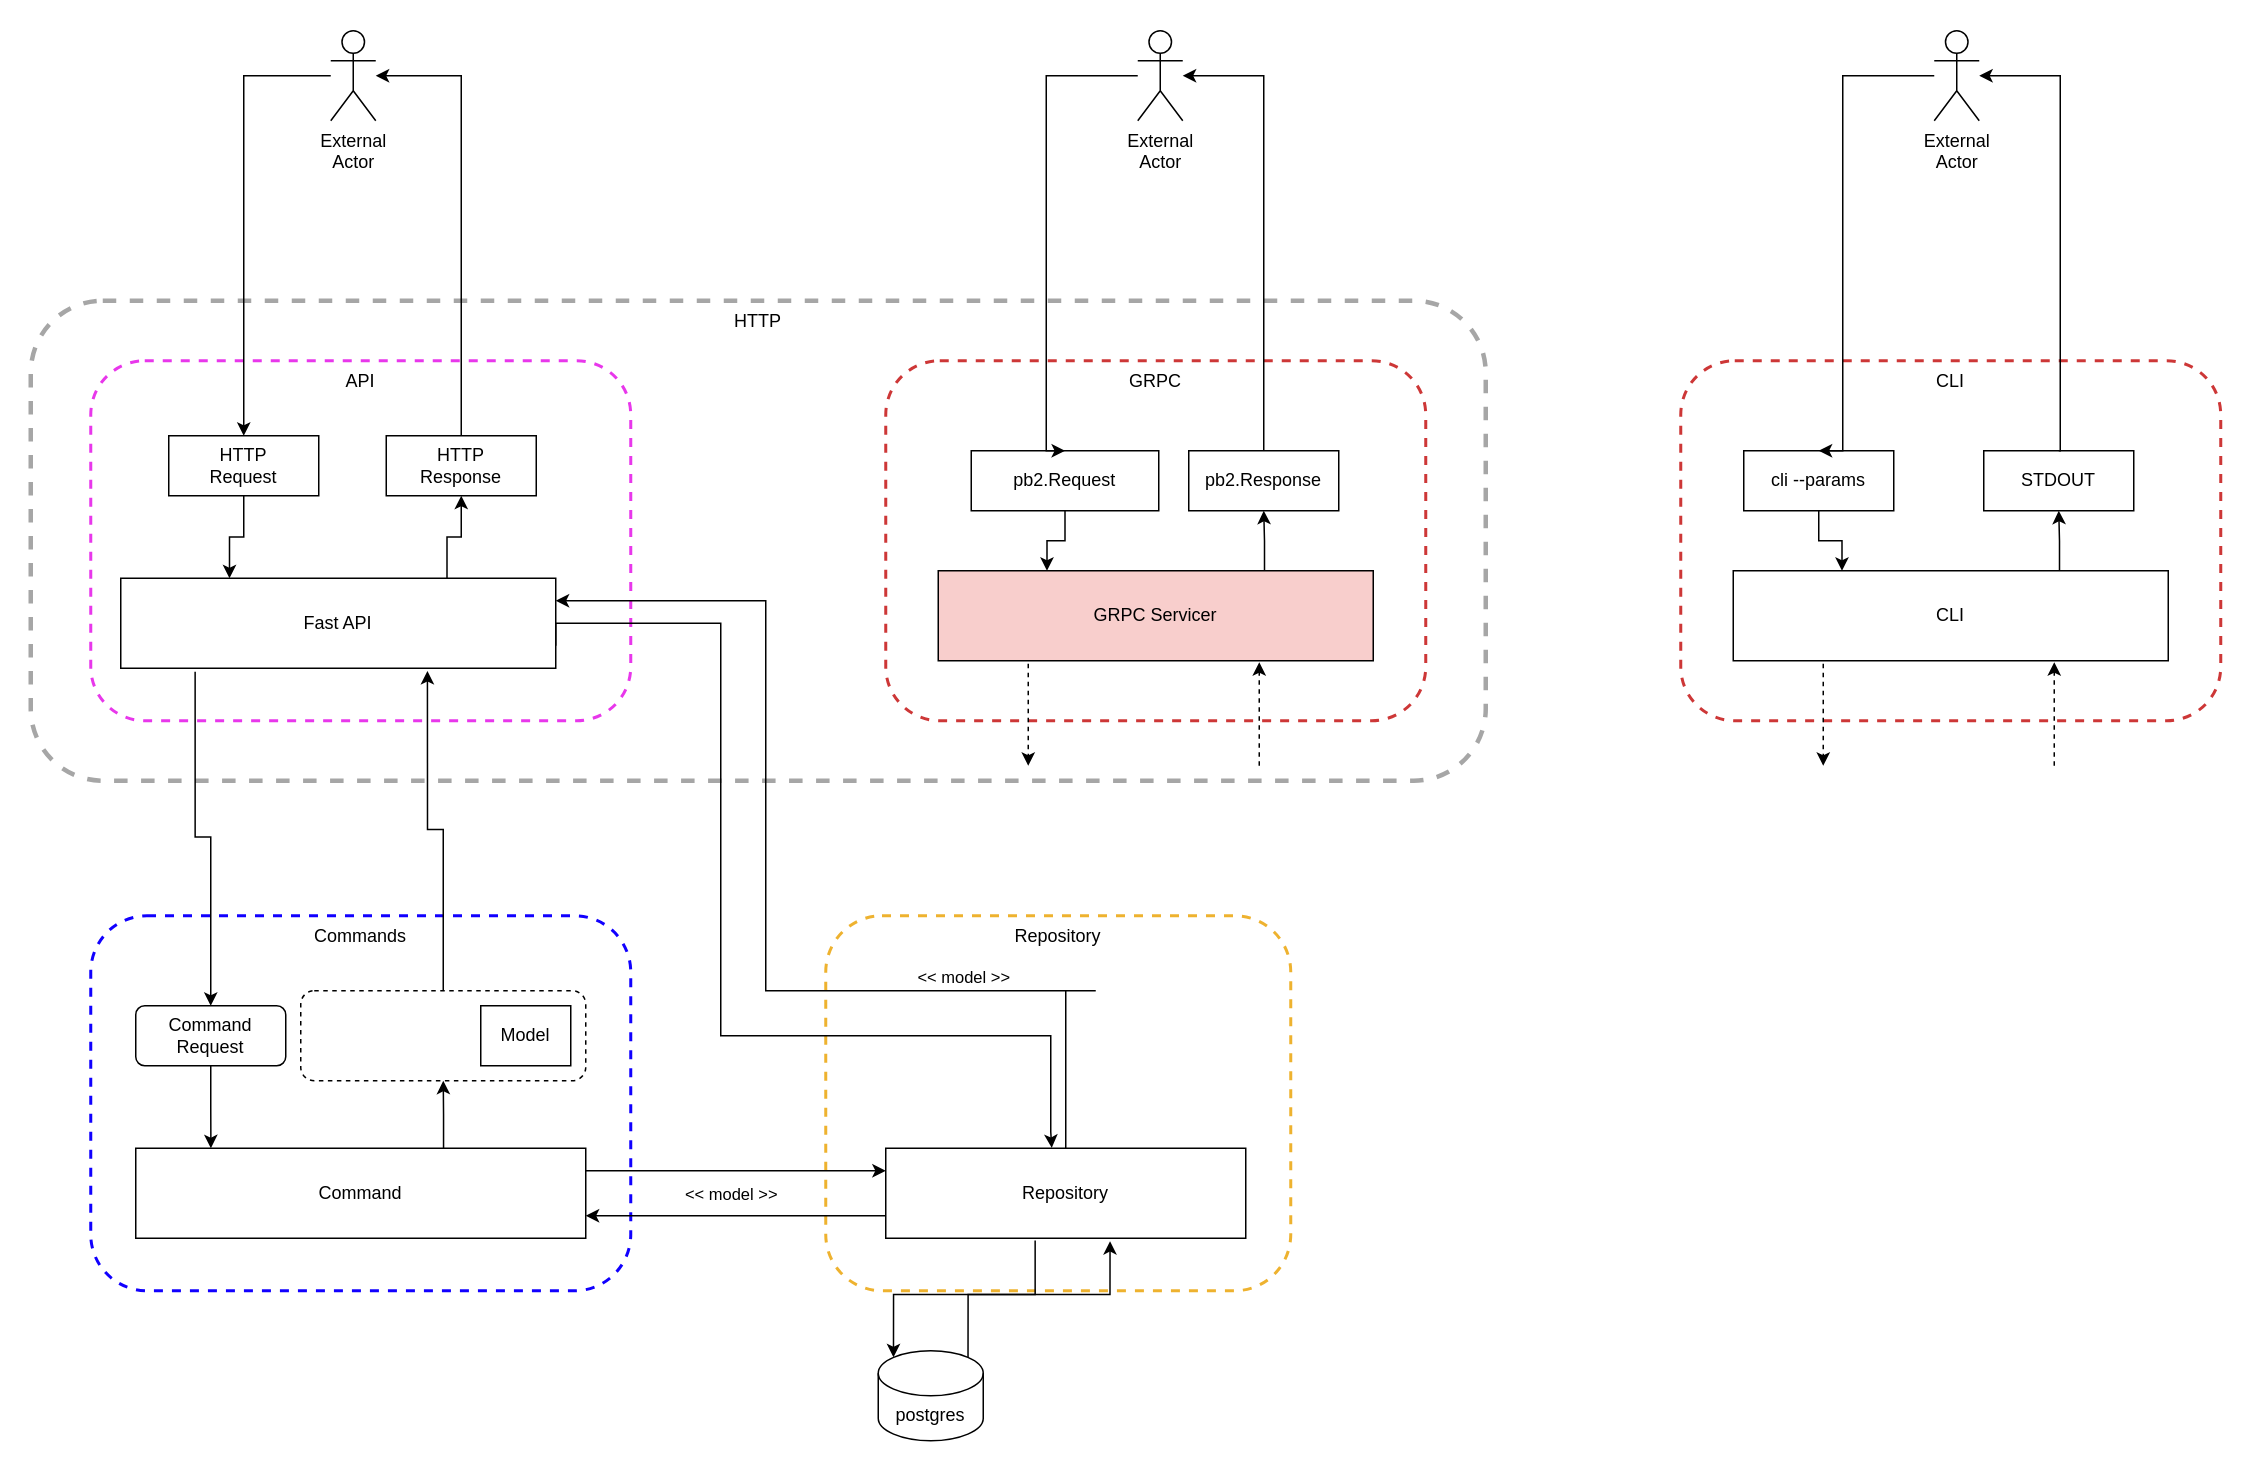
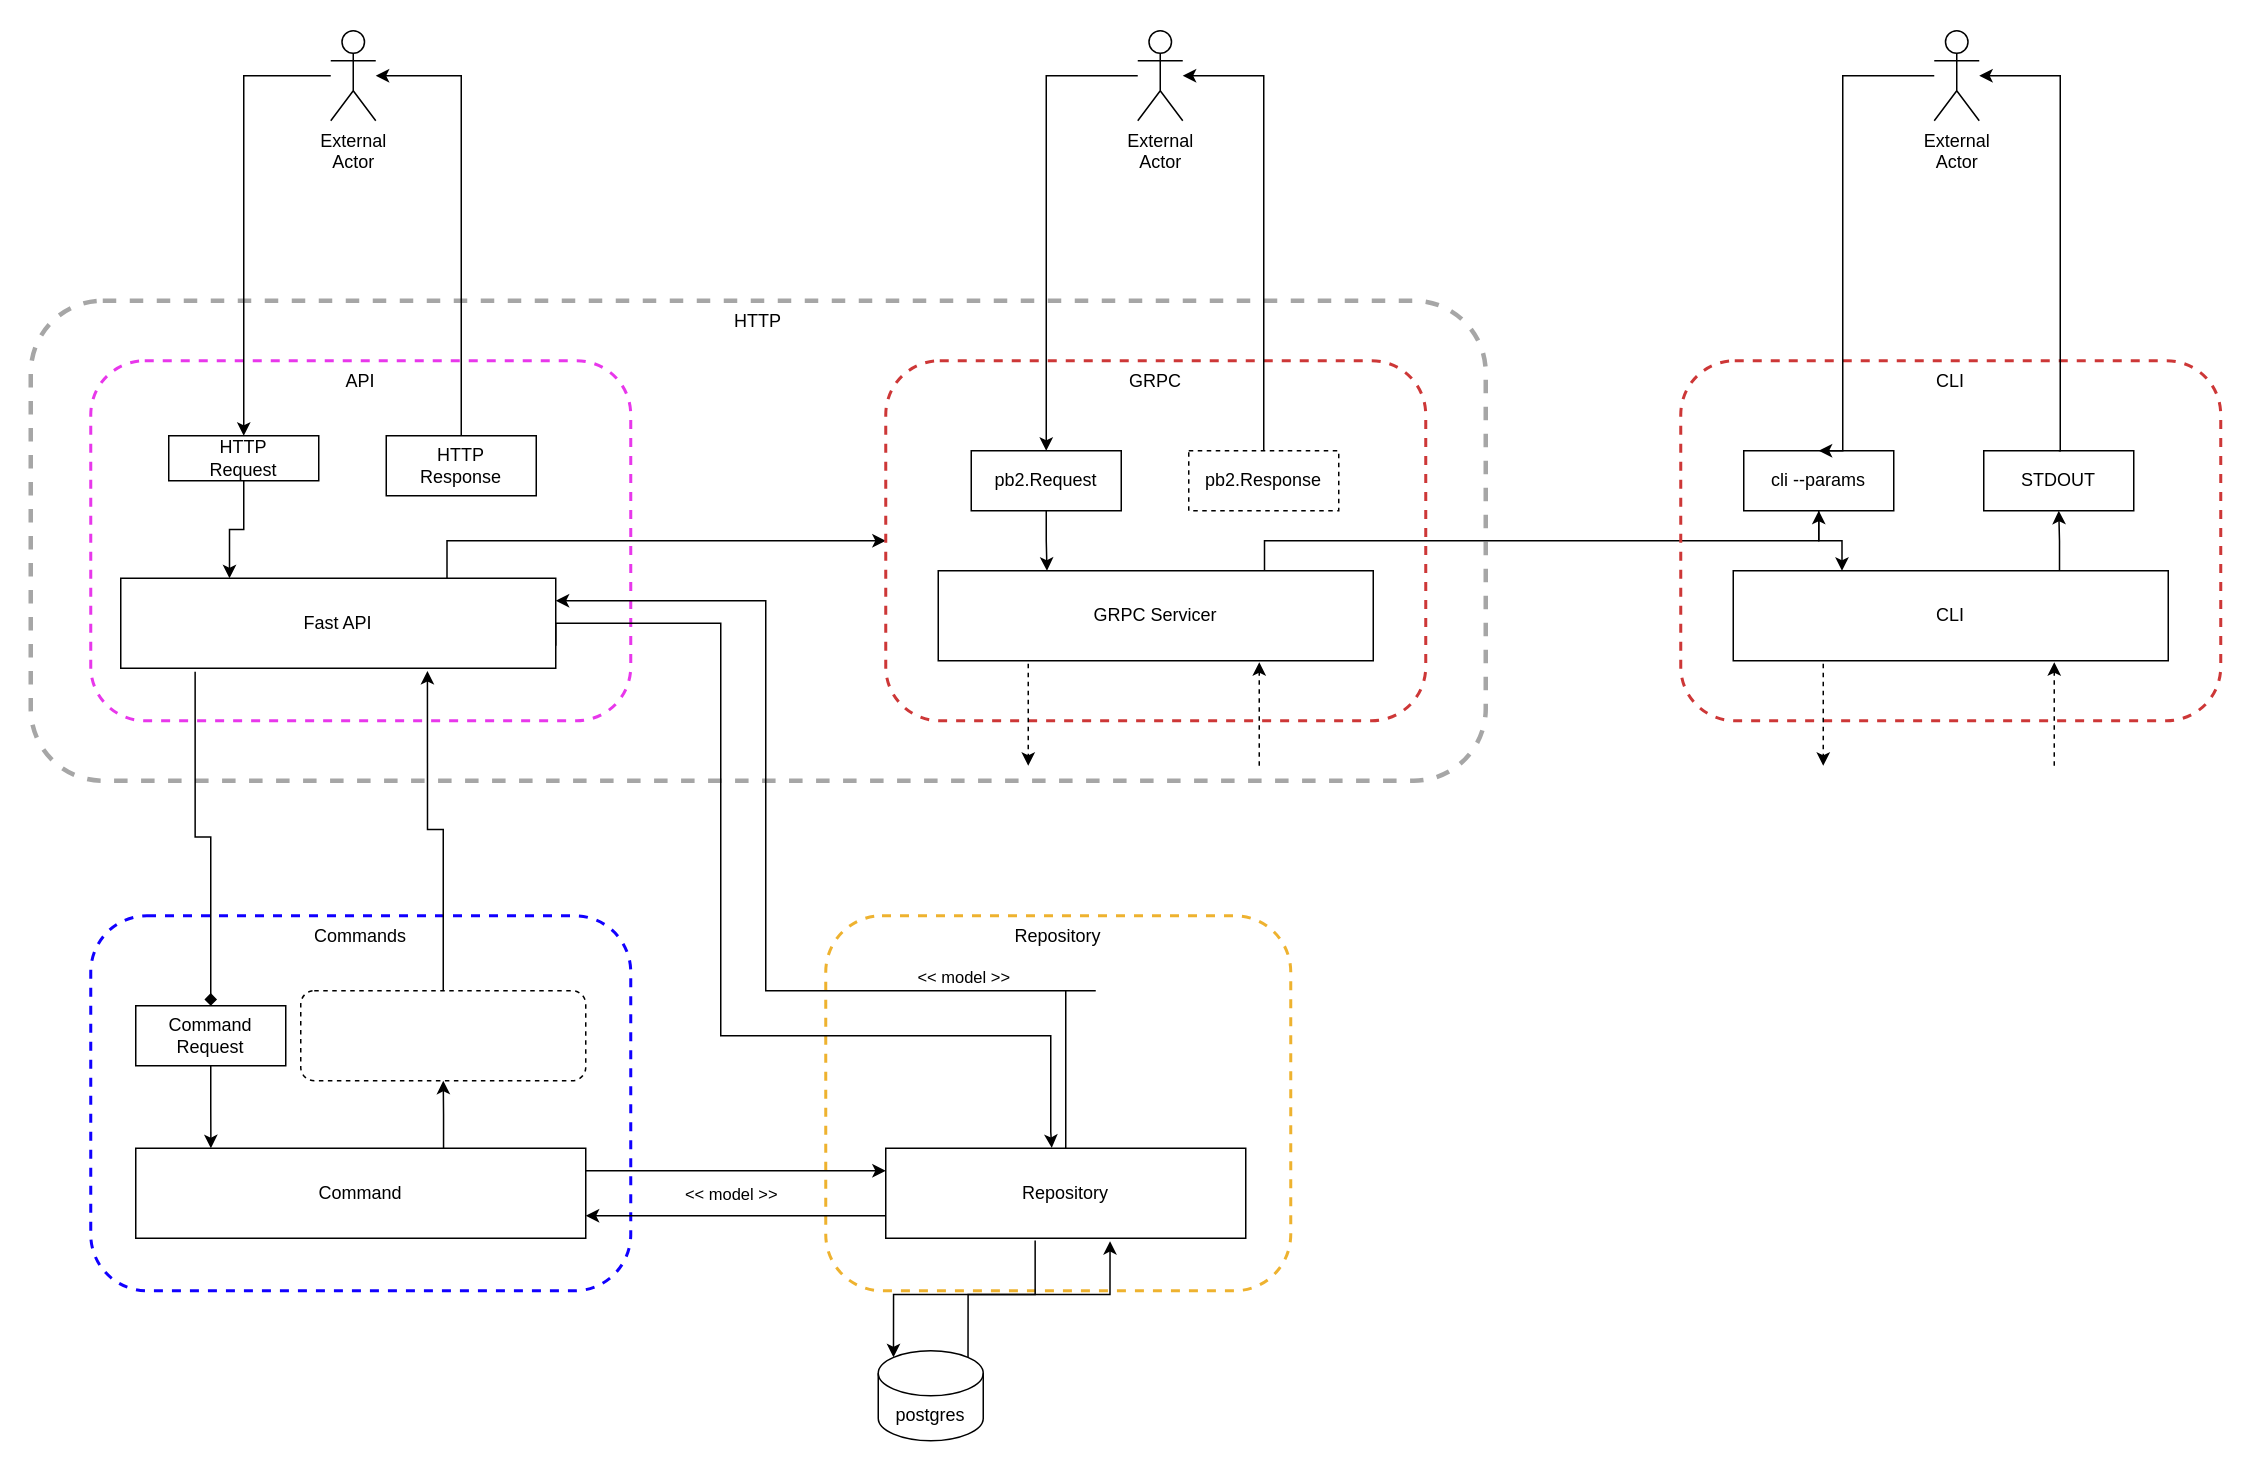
node "HTTP Request": size 150x60 -> 150x45
node "pb2.Request": size 188x60 -> 150x60
node "pb2.Response": style solid -> dashed
edge "Fast API" -> "HTTP Response": now "Fast API" -> "GRPC"
edge "GRPC Servicer" -> "pb2.Response": now "GRPC Servicer" -> "cli --params"
node "GRPC Servicer": fillcolor #f8cecc -> #ffffff
edge "Fast API" -> "Command Request": arrowhead classic -> diamond
node "Command Request": shape rounded rectangle -> rectangle
node "Model": removed
